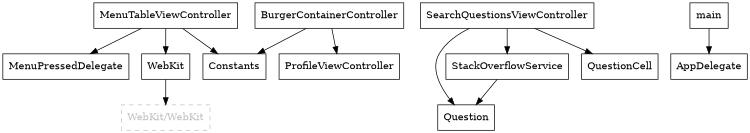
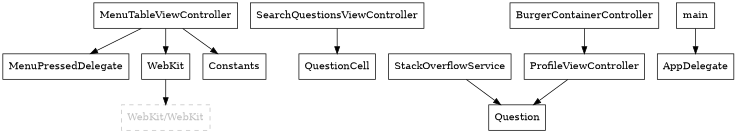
edge "SearchQuestionsViewController" -> "StackOverflowService": removed
edge "BurgerContainerController" -> "Constants": removed
edge "SearchQuestionsViewController" -> "Question": now "ProfileViewController" -> "Question"
